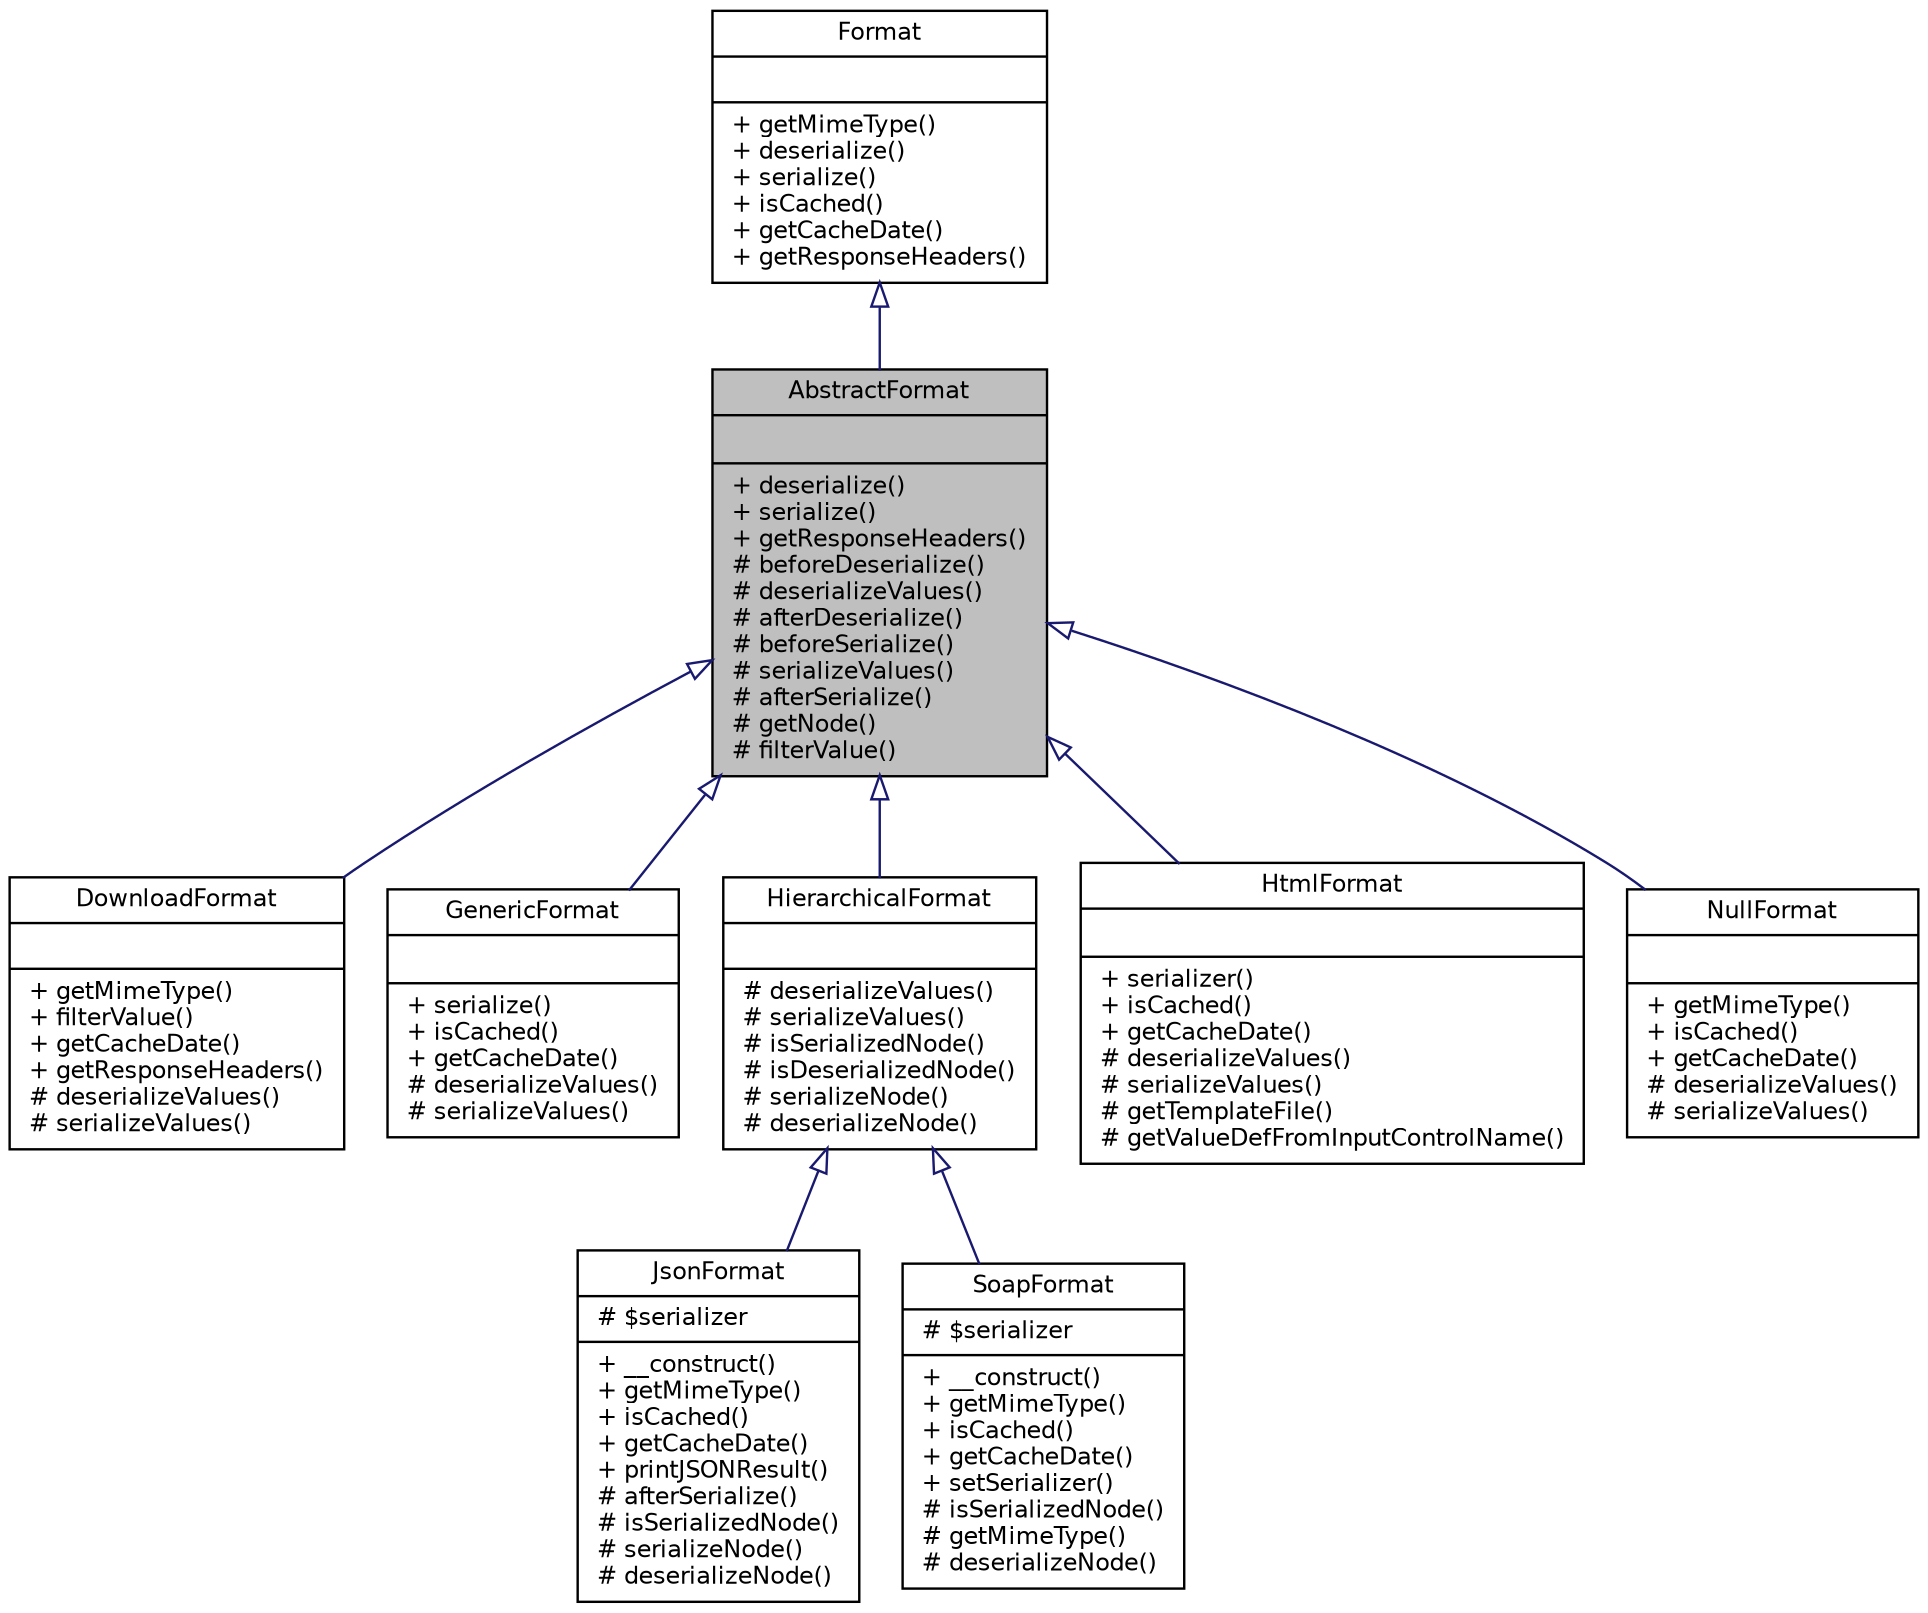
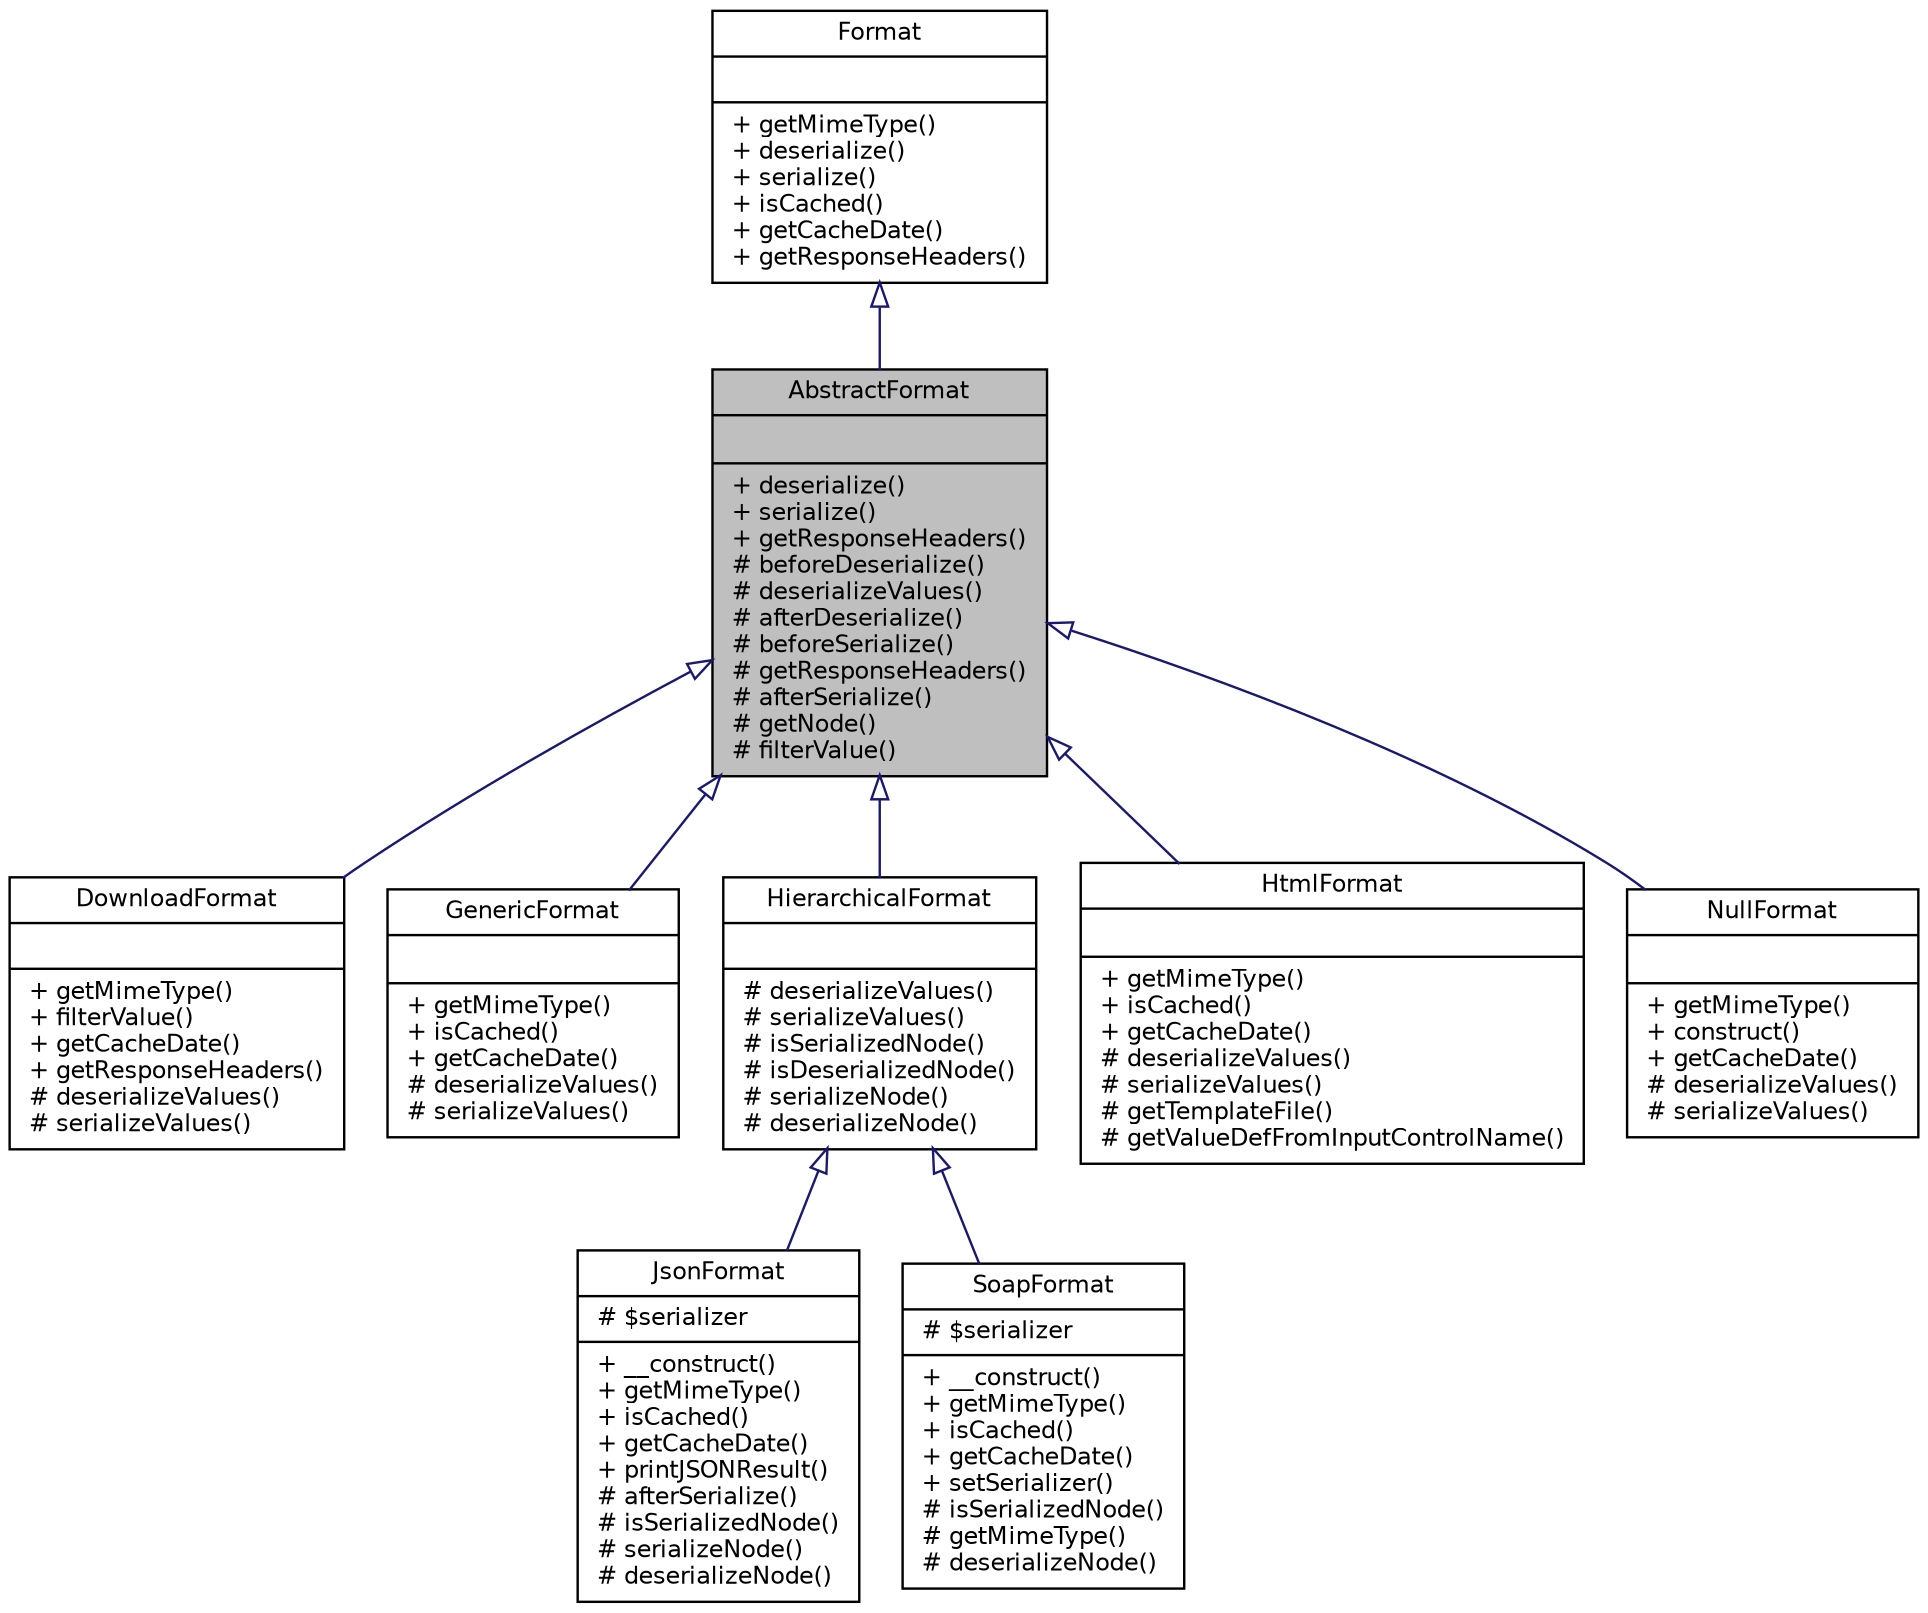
node "AbstractFormat": text "# serializeValues()" -> "# getResponseHeaders()"
node "HtmlFormat": text "+ serializer()" -> "+ getMimeType()"
node "GenericFormat": text "+ serialize()" -> "+ getMimeType()"
node "NullFormat": text "+ isCached()" -> "+ construct()"
